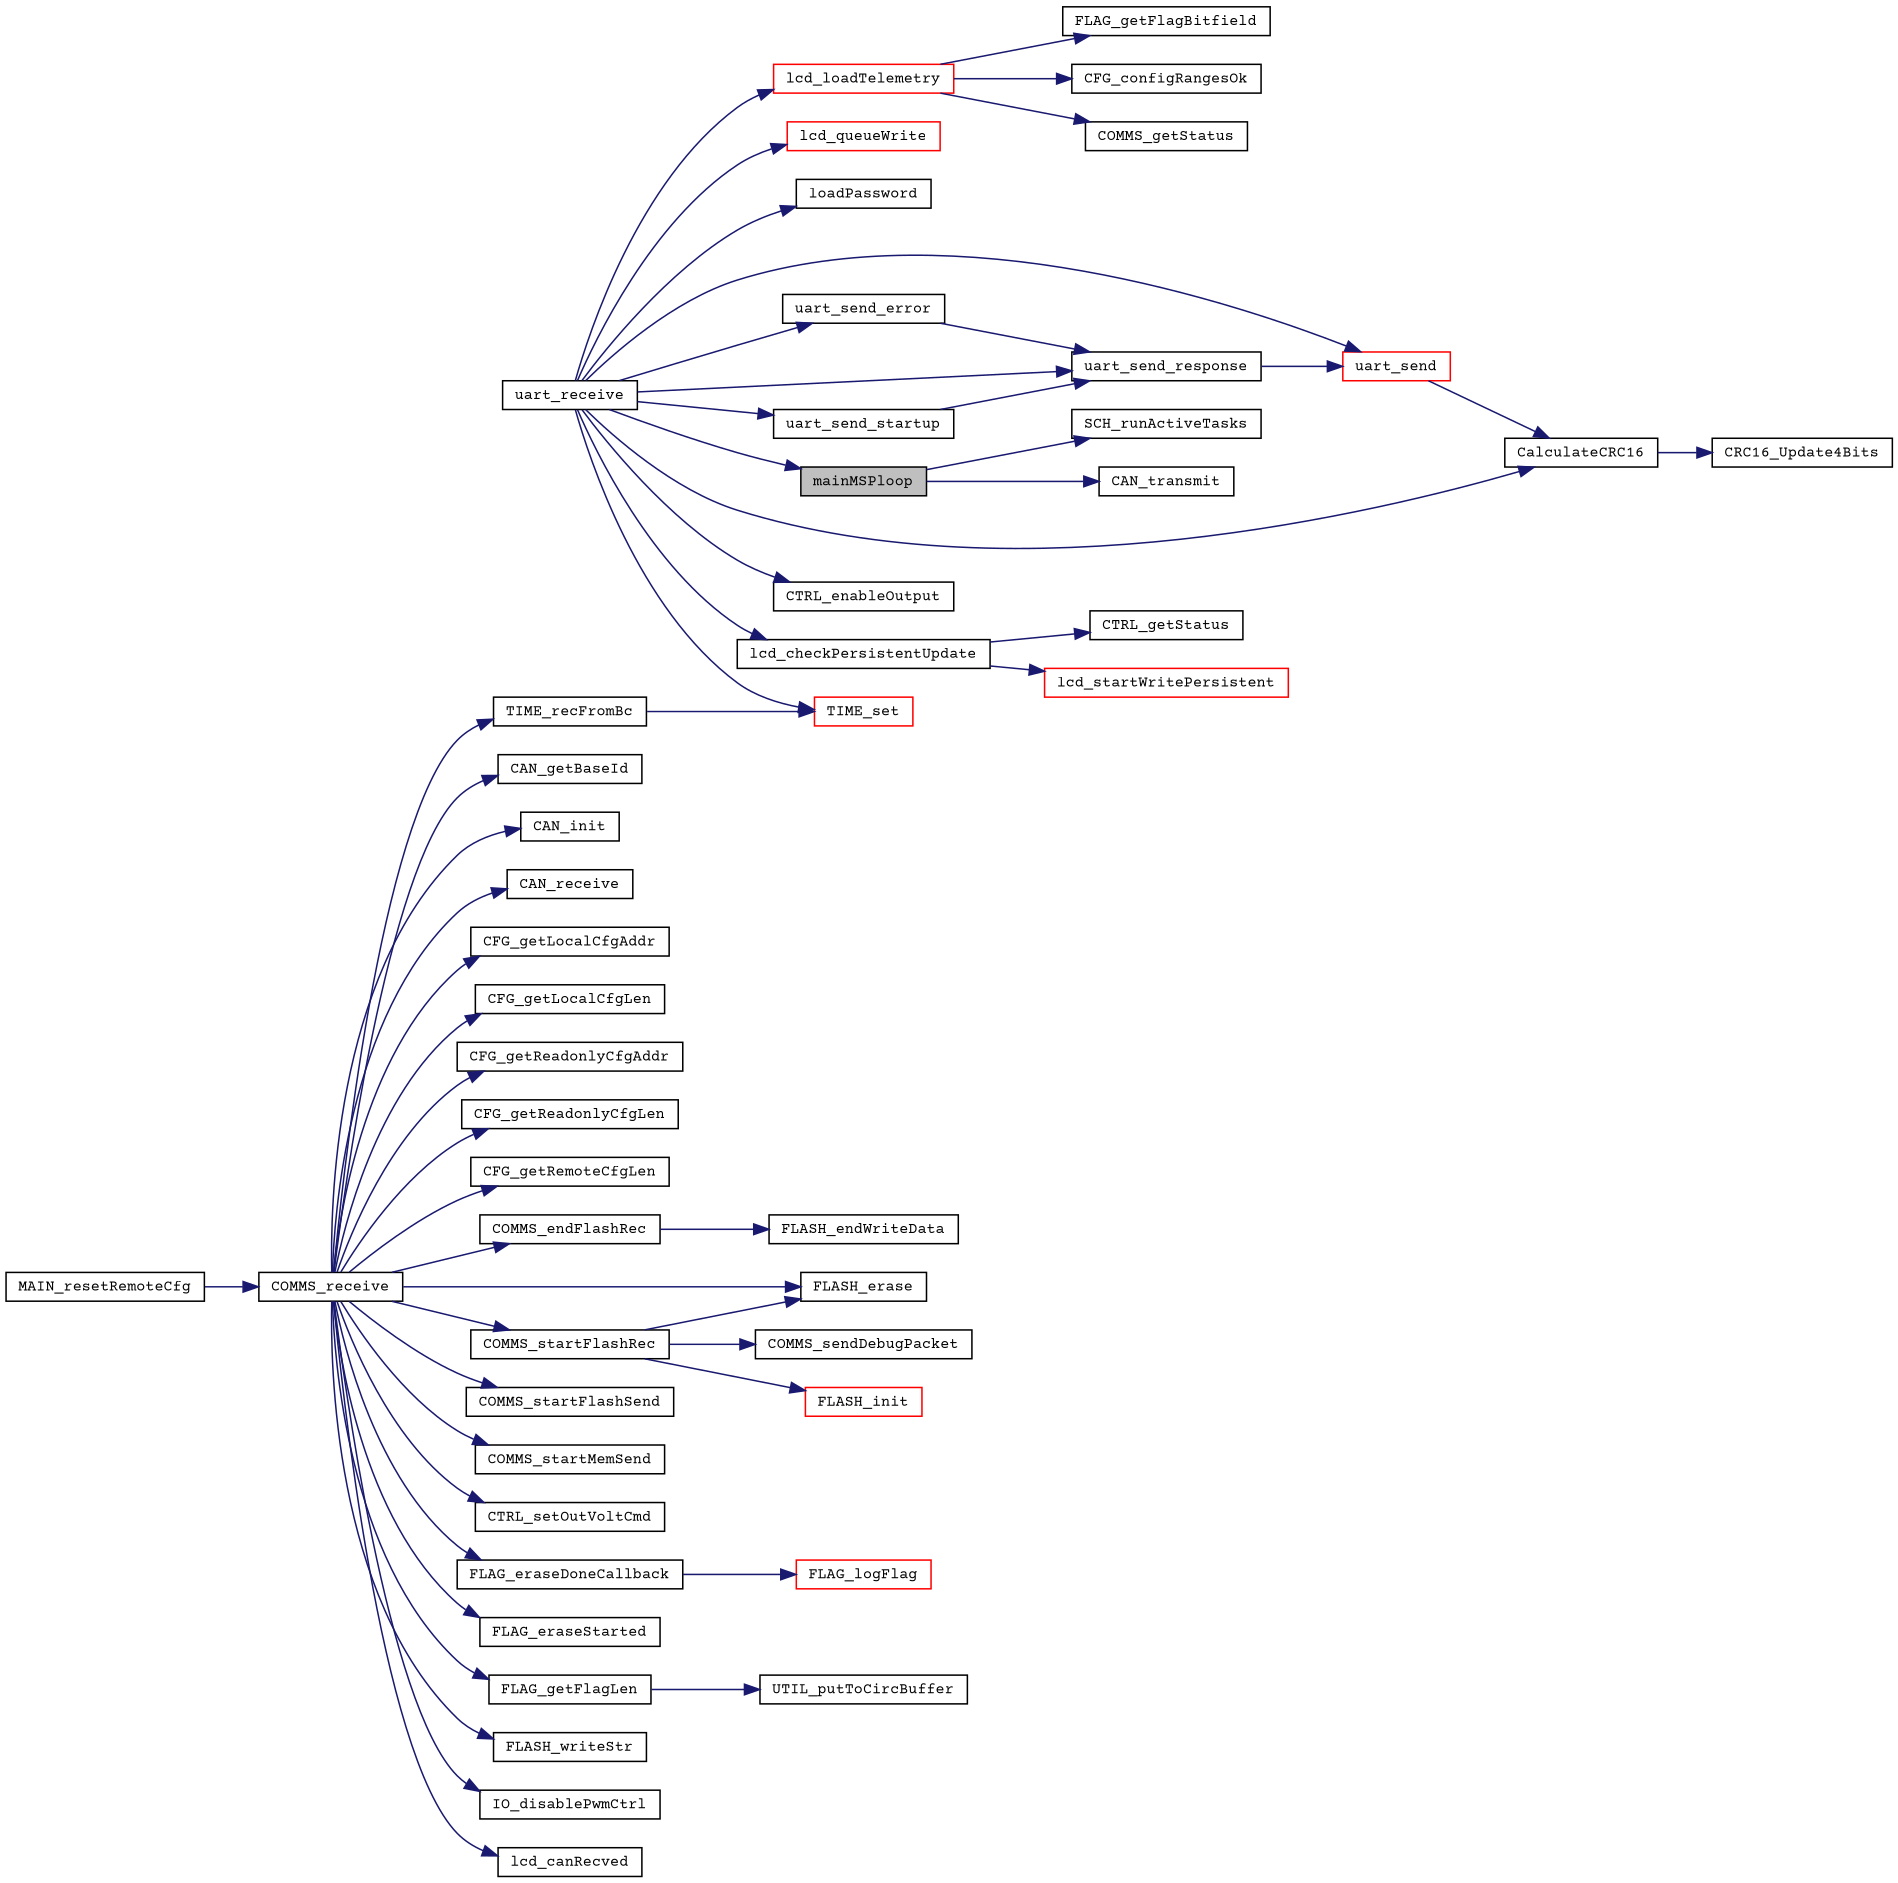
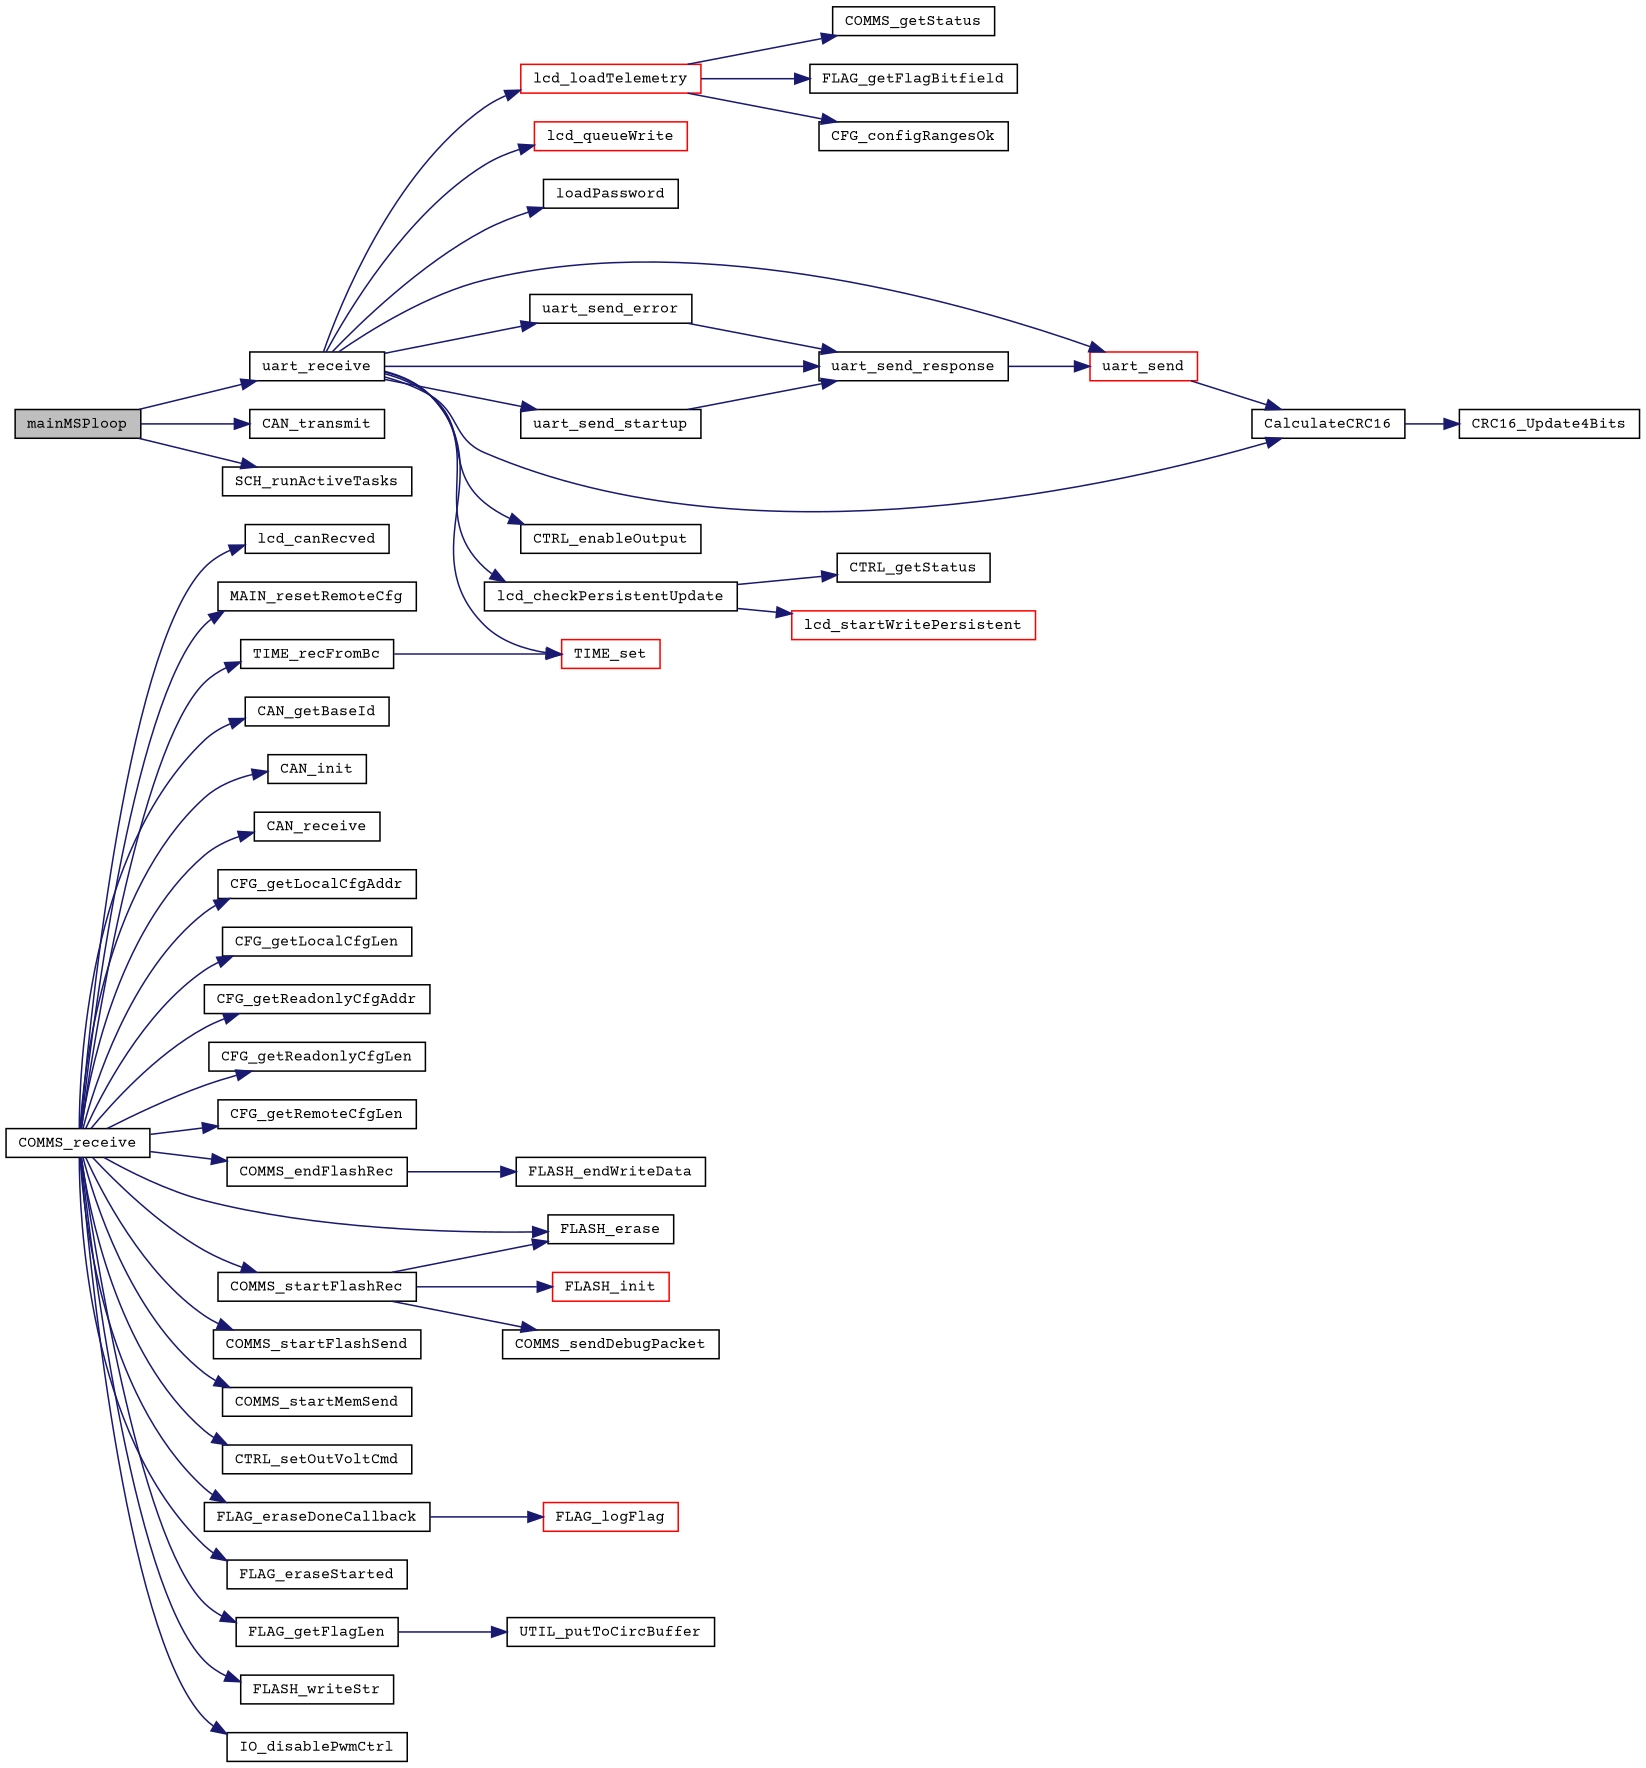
edge "uart_receive" -> "mainMSPloop": reversed
edge "MAIN_resetRemoteCfg" -> "COMMS_receive": reversed
